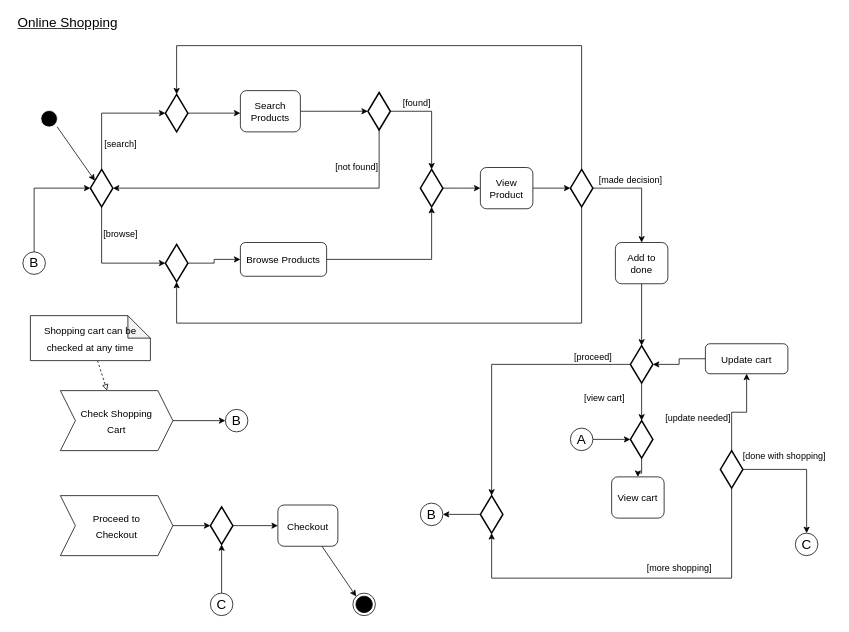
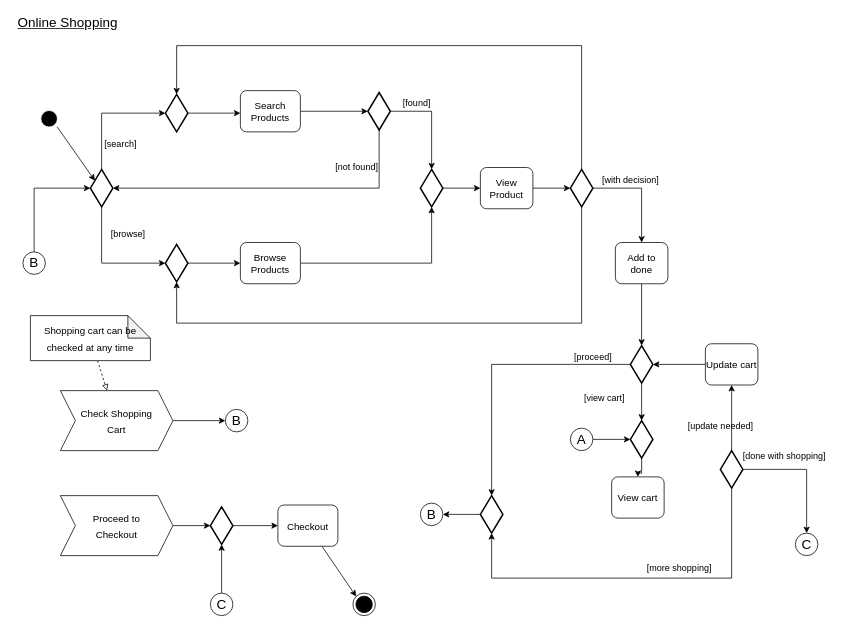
node "[made decision]": label "[made decision]" -> "[with decision]"
node "[browse]": moved (120, 233) -> (128, 233)
node "Browse Products": size 86x34 -> 60x41
node "Update cart": size 83x30 -> 53x41
node "[update needed]": moved (698, 417) -> (720, 424)
